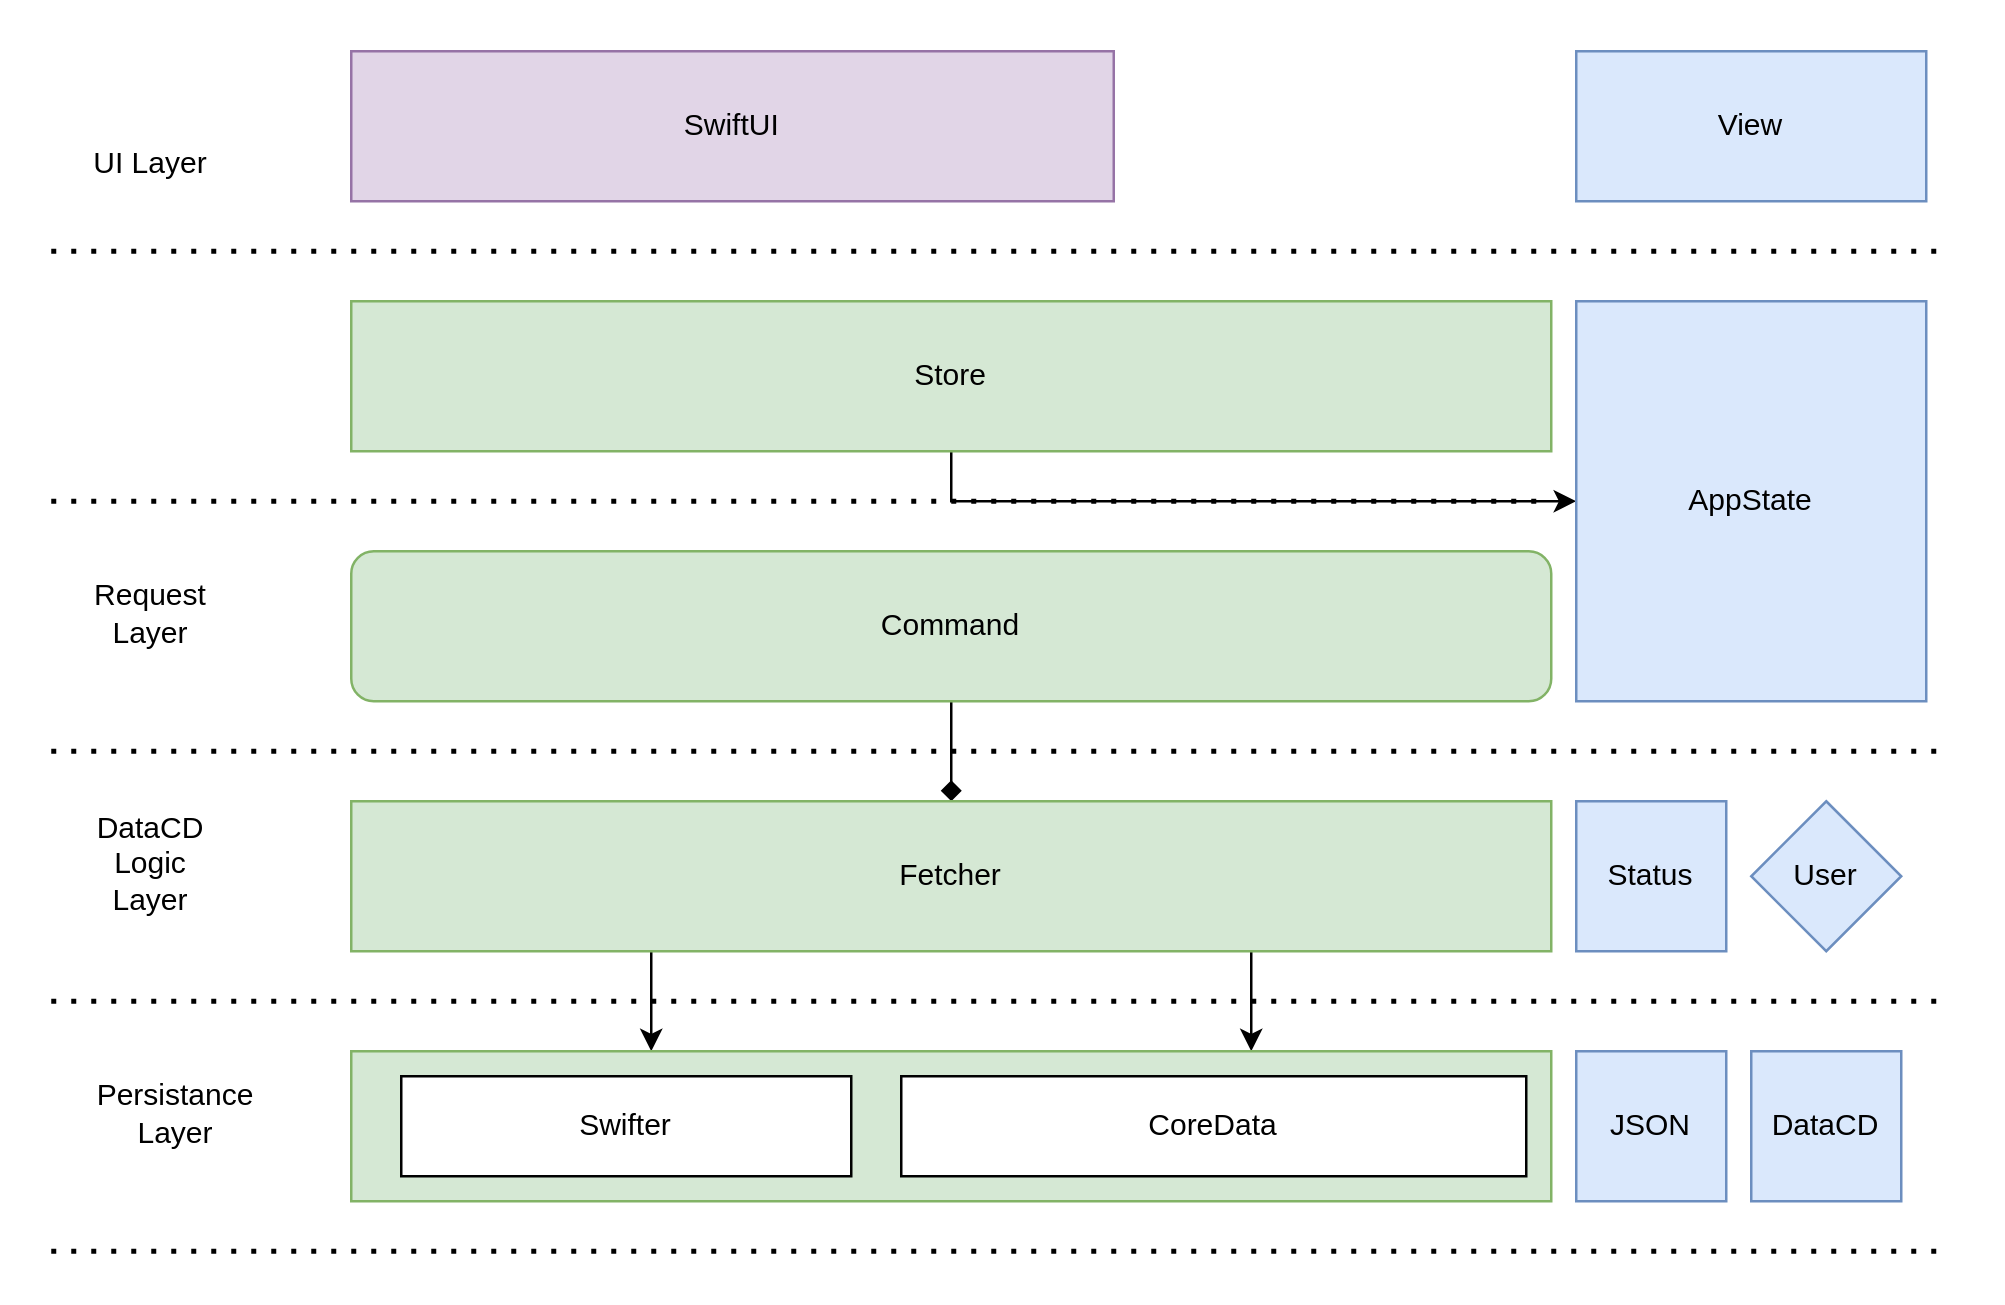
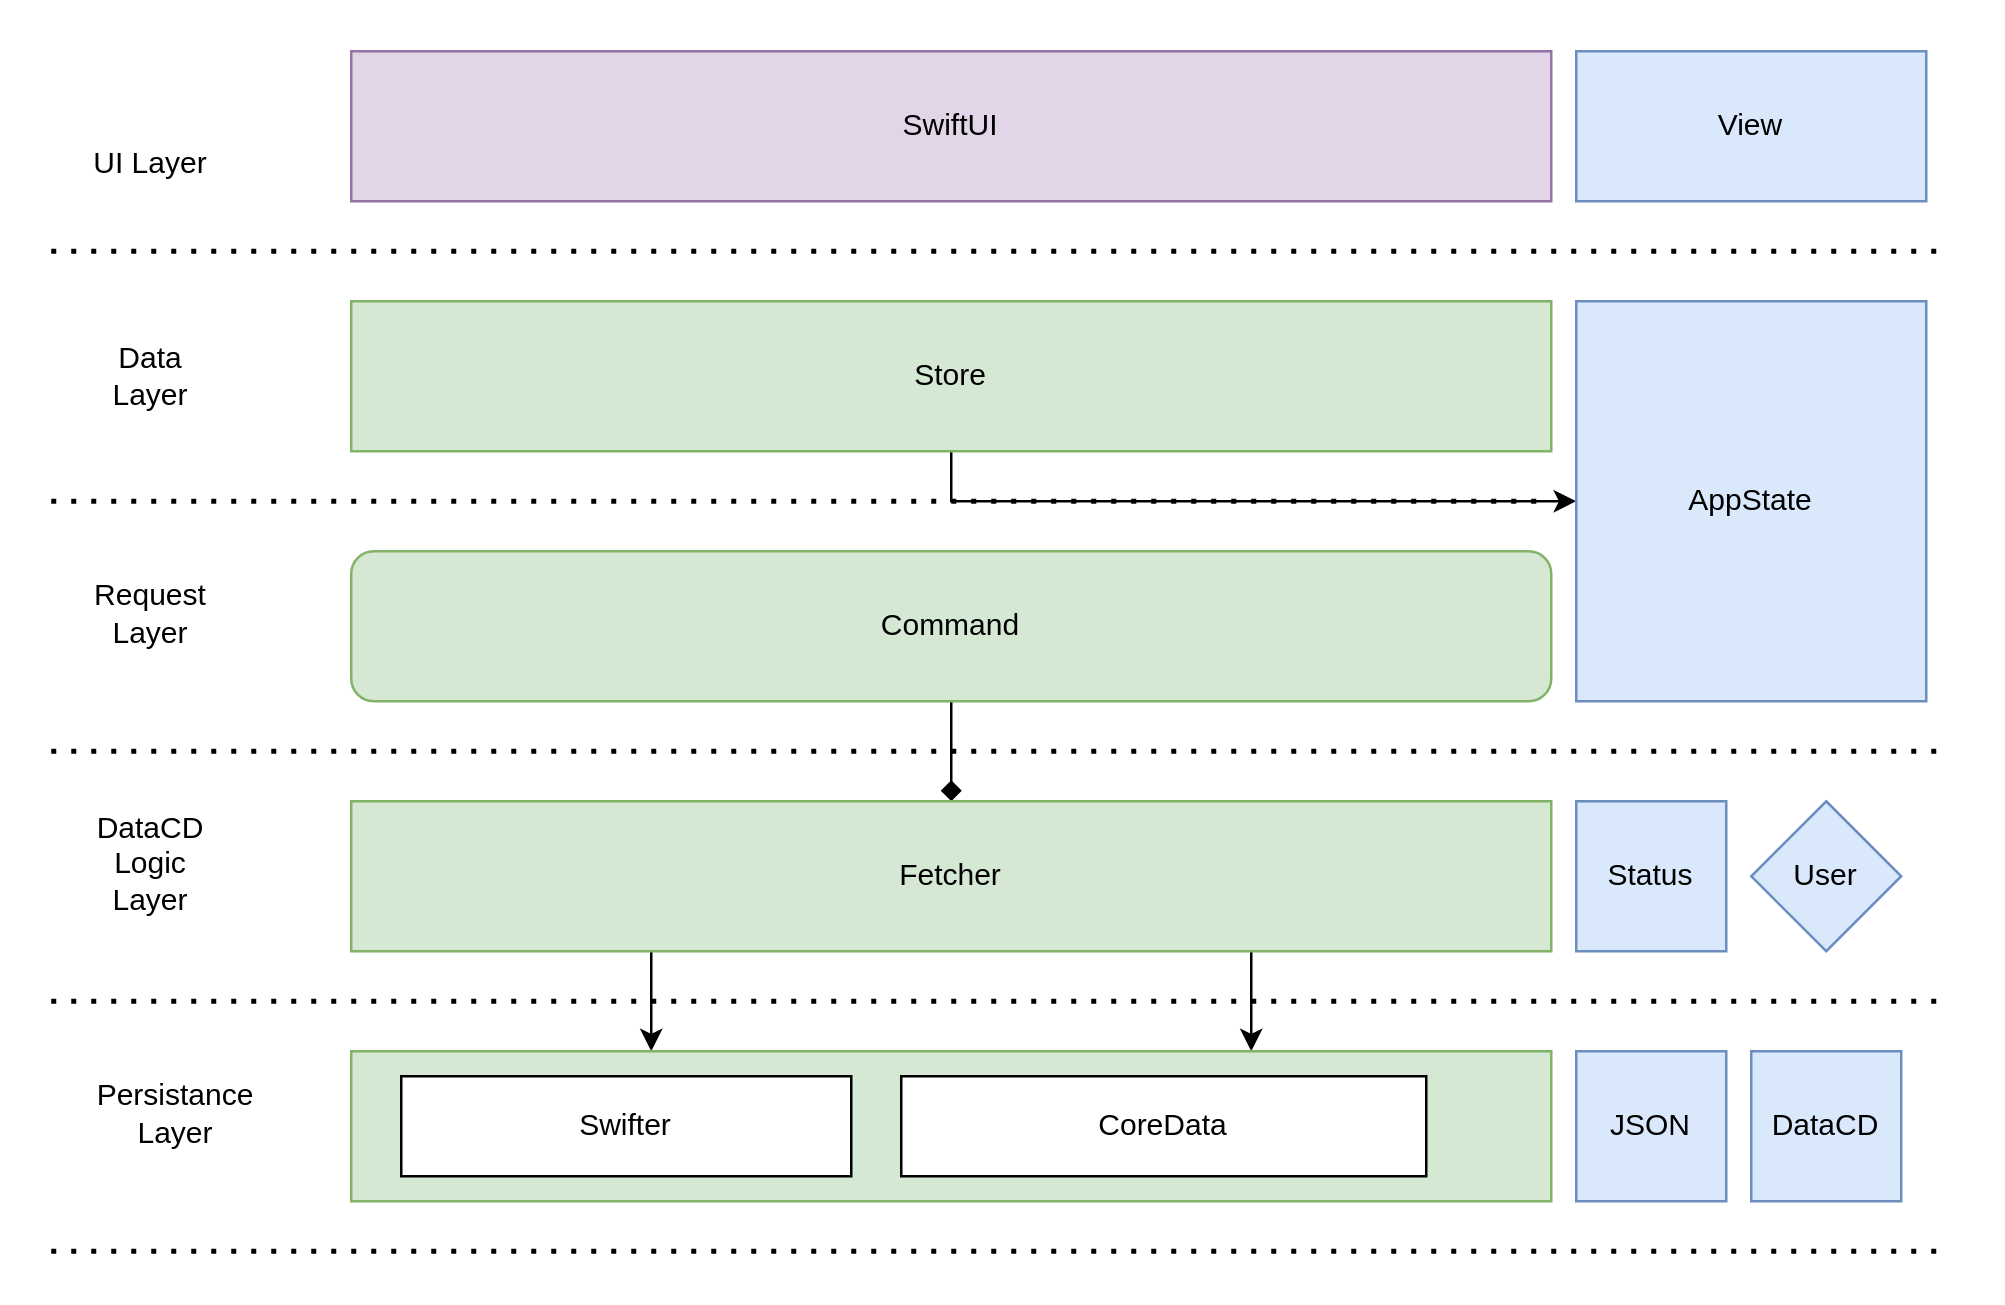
node "SwiftUI": size 763x150 -> 1200x150
node "Data Layer": added
node "CoreData": size 625x100 -> 525x100
